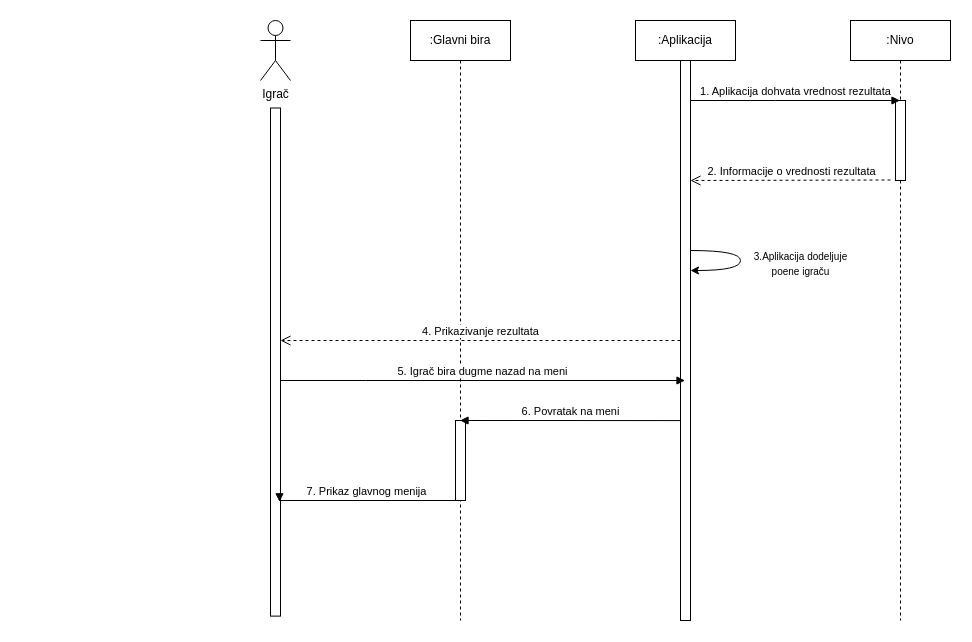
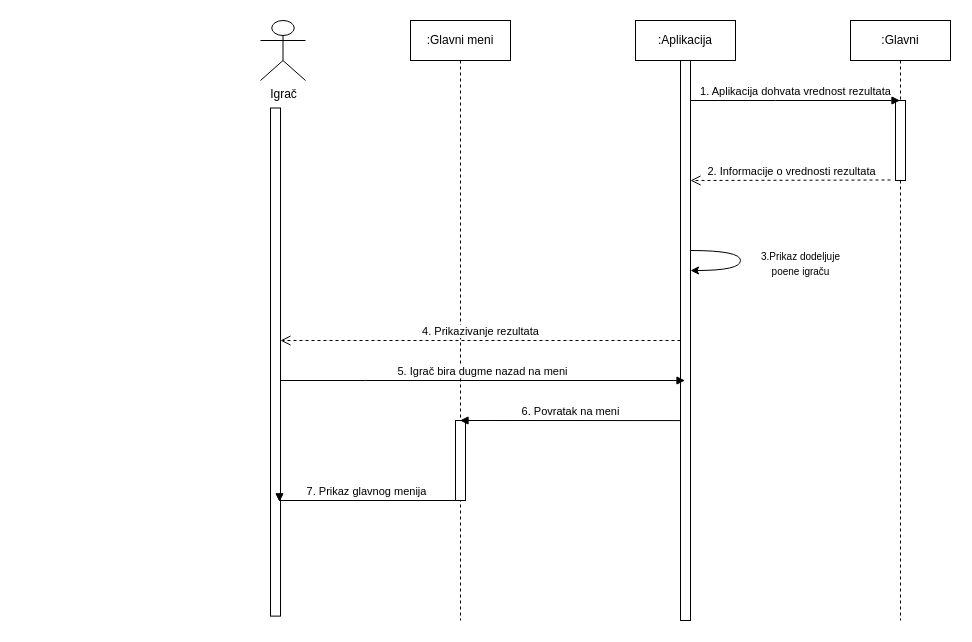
node ":Glavni bira": label ":Glavni bira" -> ":Glavni meni"
node ":Nivo": label ":Nivo" -> ":Glavni"
node "Igrač": size 30x60 -> 45x60
node "3.Aplikacija dodeljuje poene igraču": label "3.Aplikacija dodeljuje poene igraču" -> "3.Prikaz dodeljuje poene igraču"
